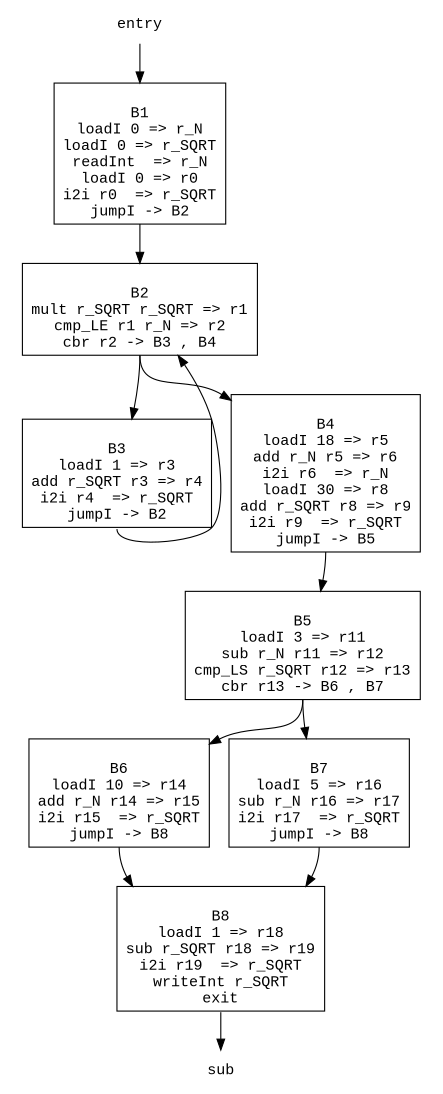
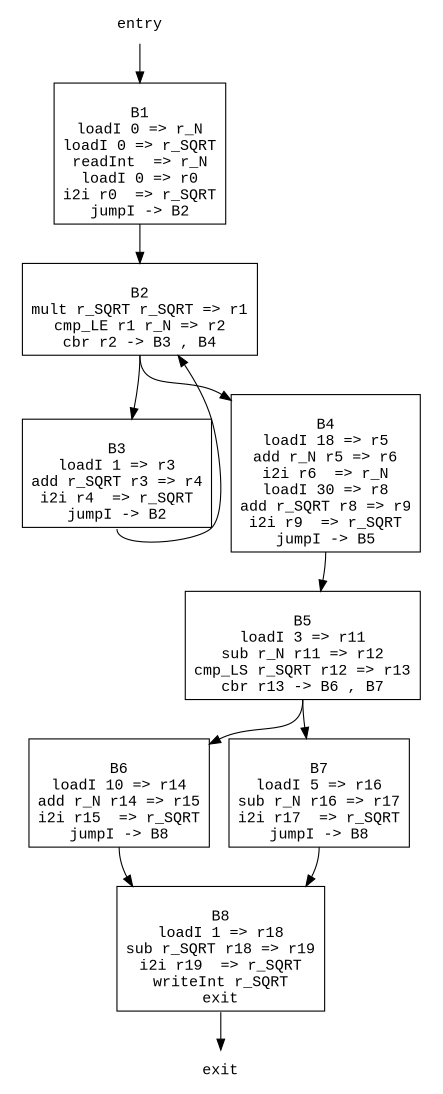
node "sub": label "sub" -> "exit"
